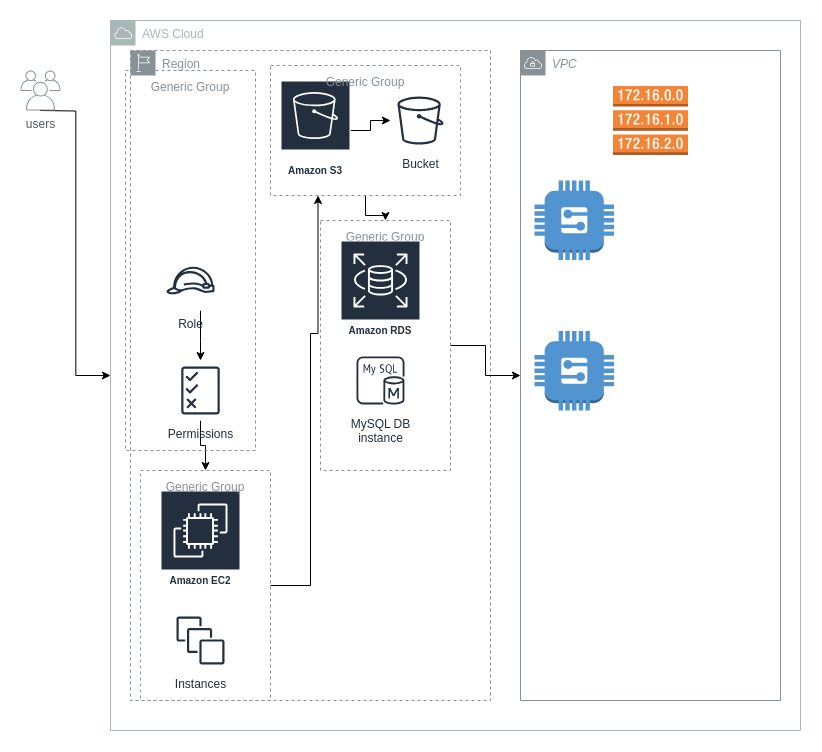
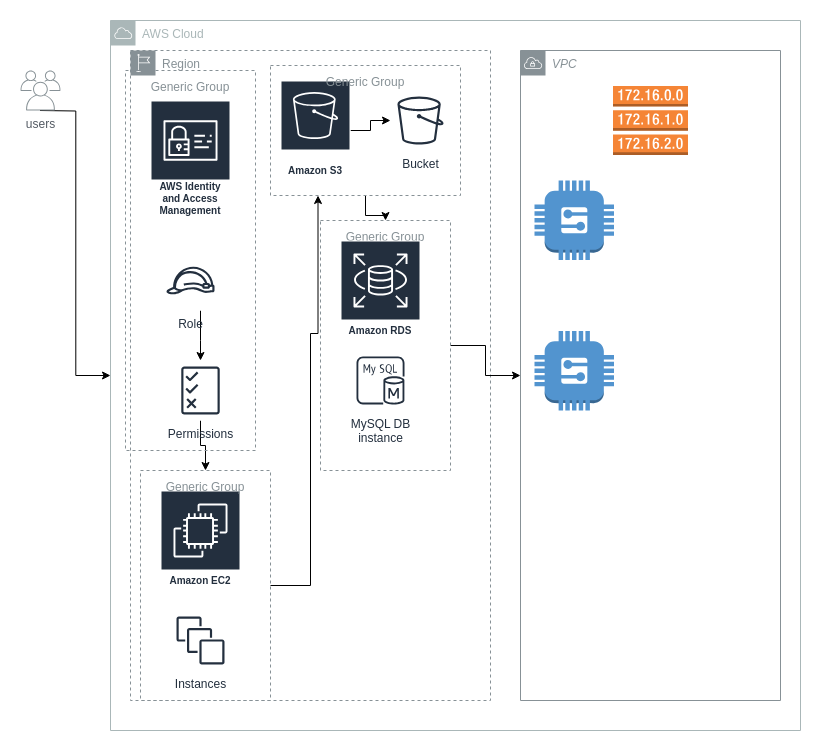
node "AWS Identity and Access Management": added
